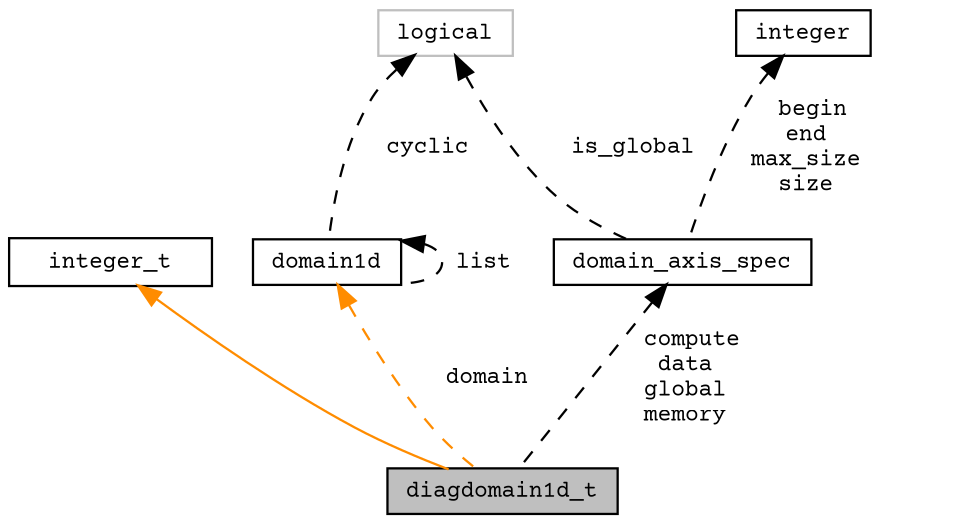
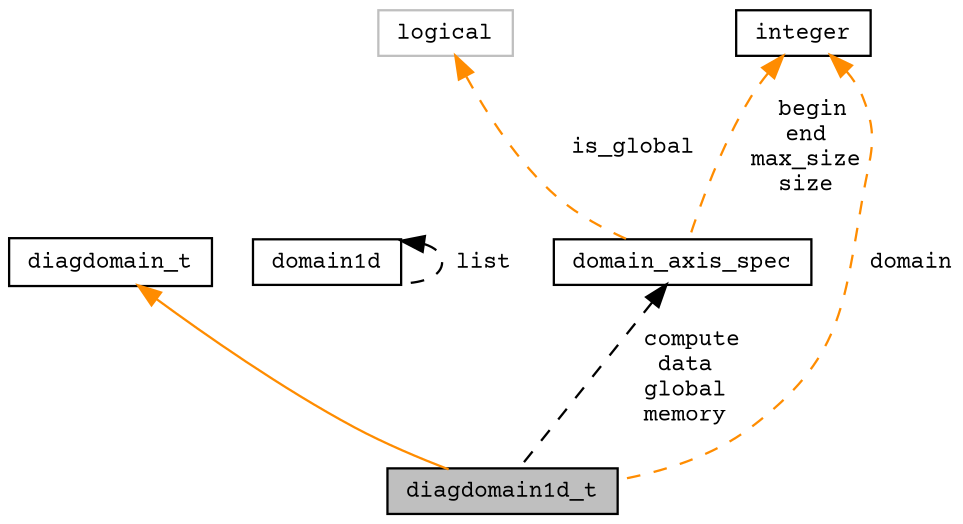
edge "domain1d" -> "logical": removed, label "cyclic"
edge "domain_axis_spec" -> "integer": color black -> darkorange
edge "domain_axis_spec" -> "logical": color black -> darkorange
node "integer_t": label "integer_t" -> "diagdomain_t"
edge "diagdomain1d_t" -> "domain1d": now "diagdomain1d_t" -> "integer"
